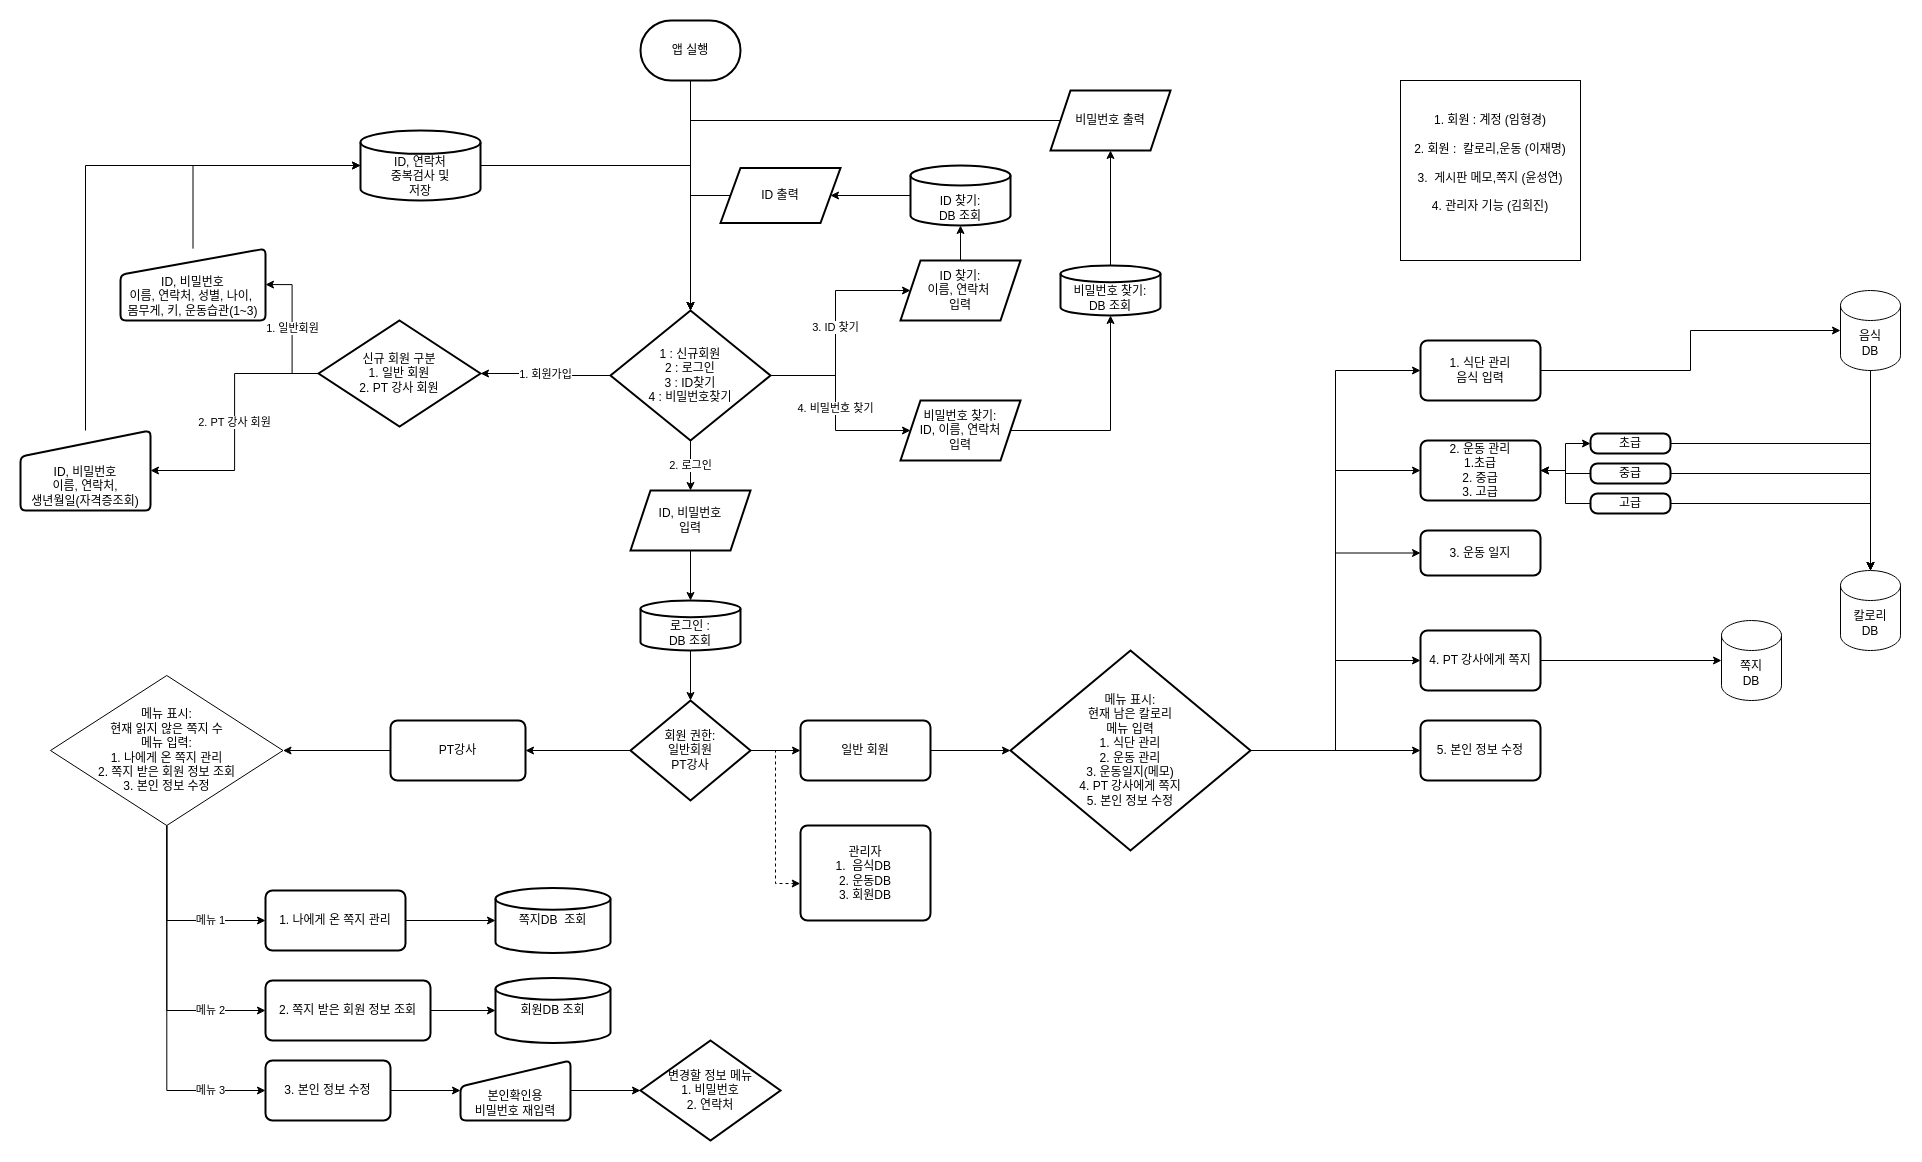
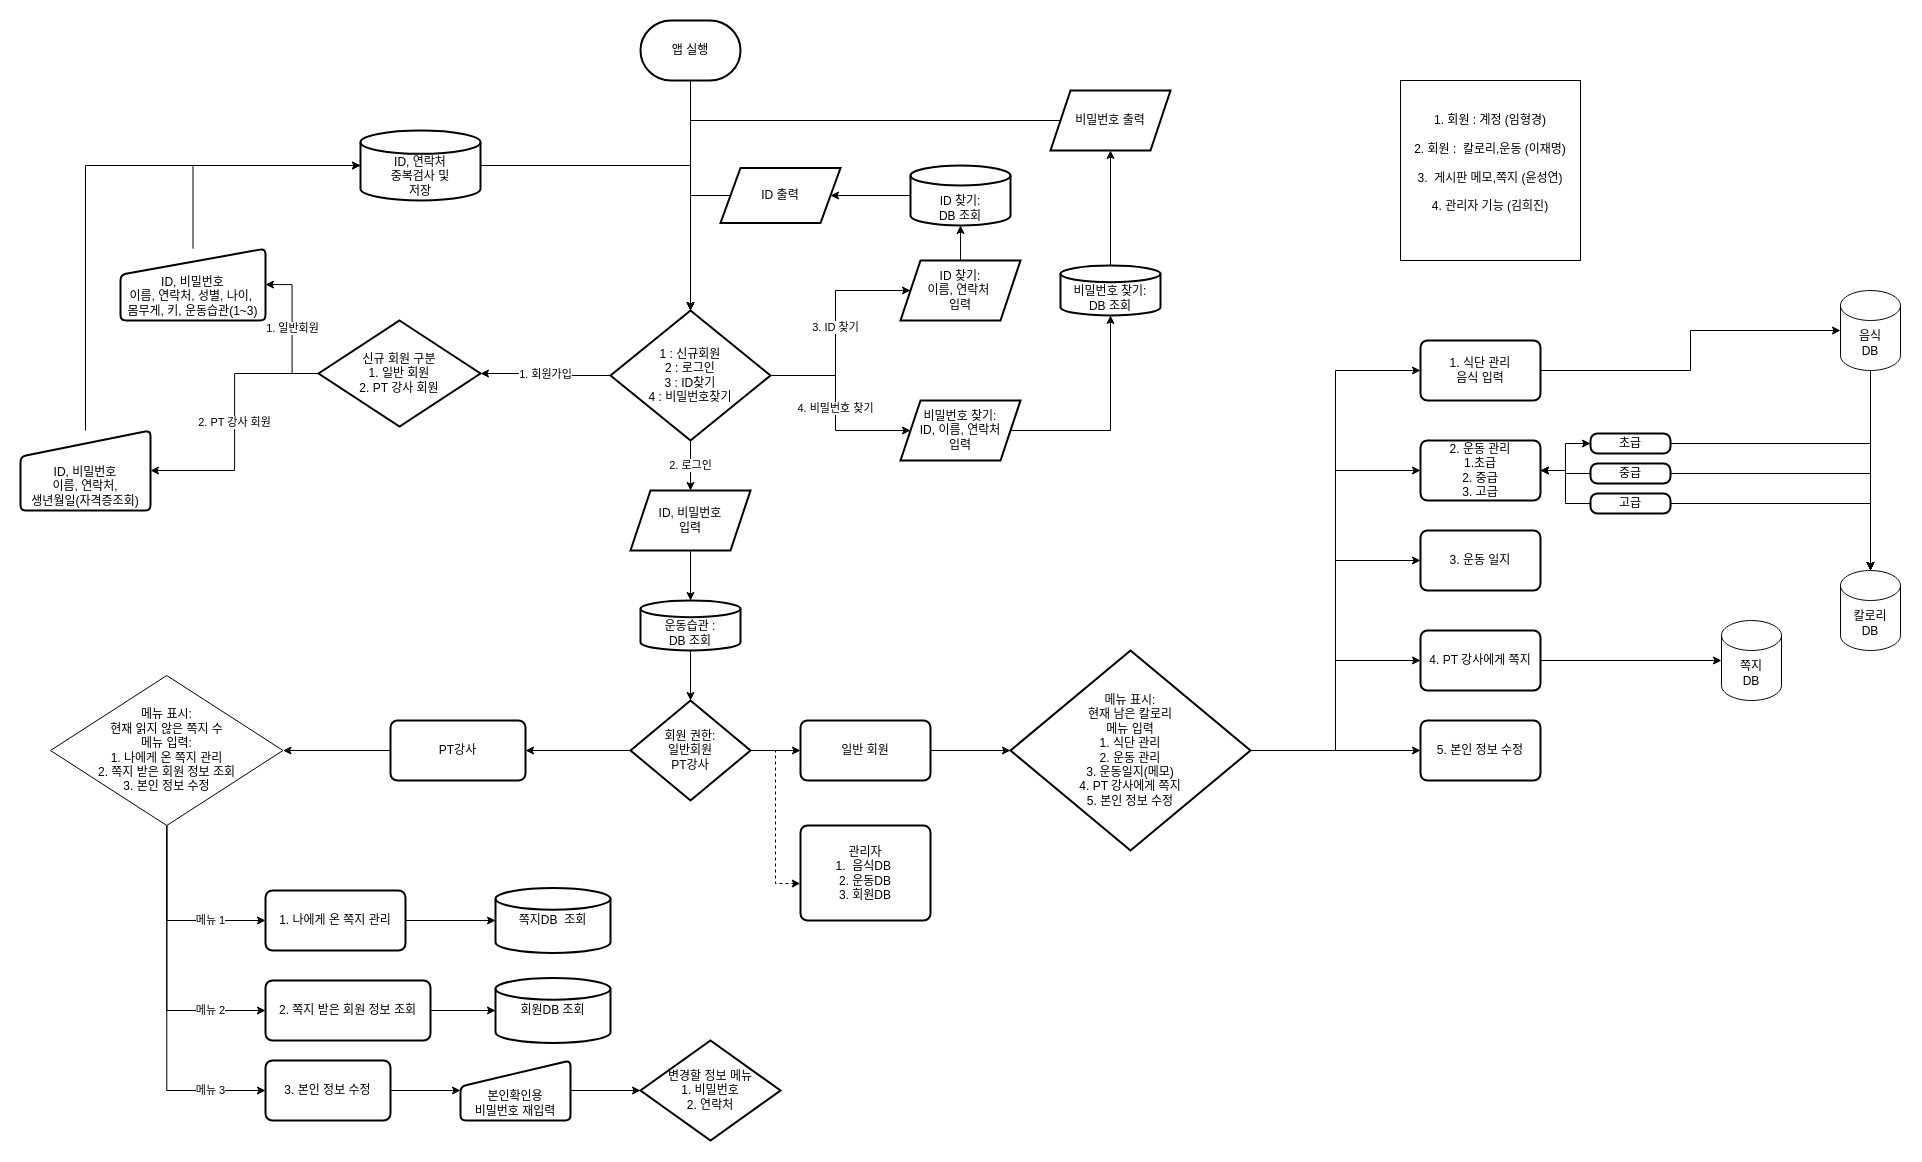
node "3. 운동 일지": size 120x45 -> 120x60
node "로그인 : DB 조회": label "로그인 : DB 조회" -> "운동습관 : DB 조회"
